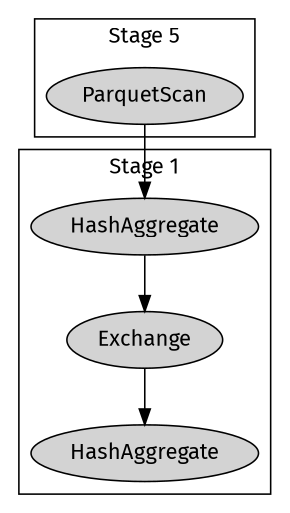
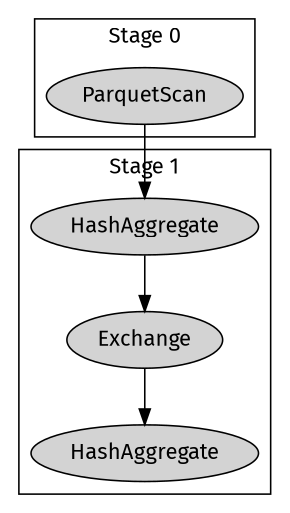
cluster "Stage 5": label "Stage 5" -> "Stage 0"
